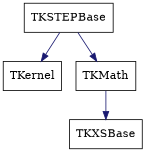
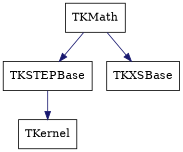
edge "TKSTEPBase" -> "TKMath": reversed
